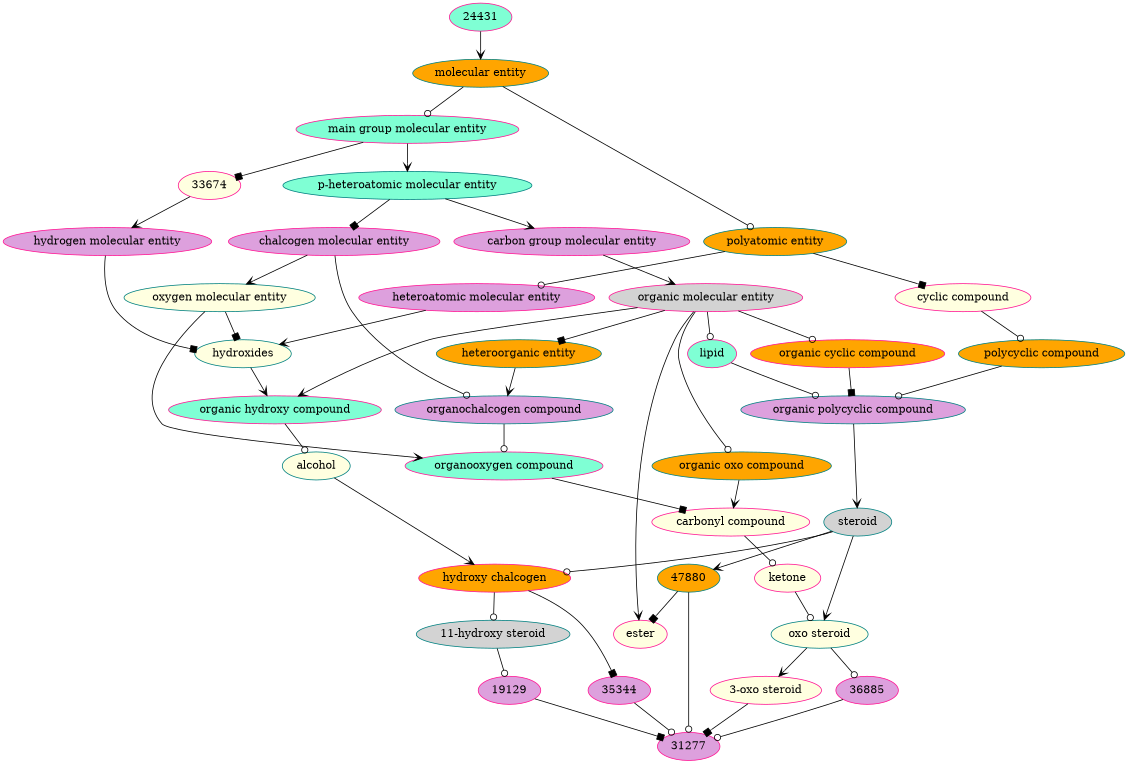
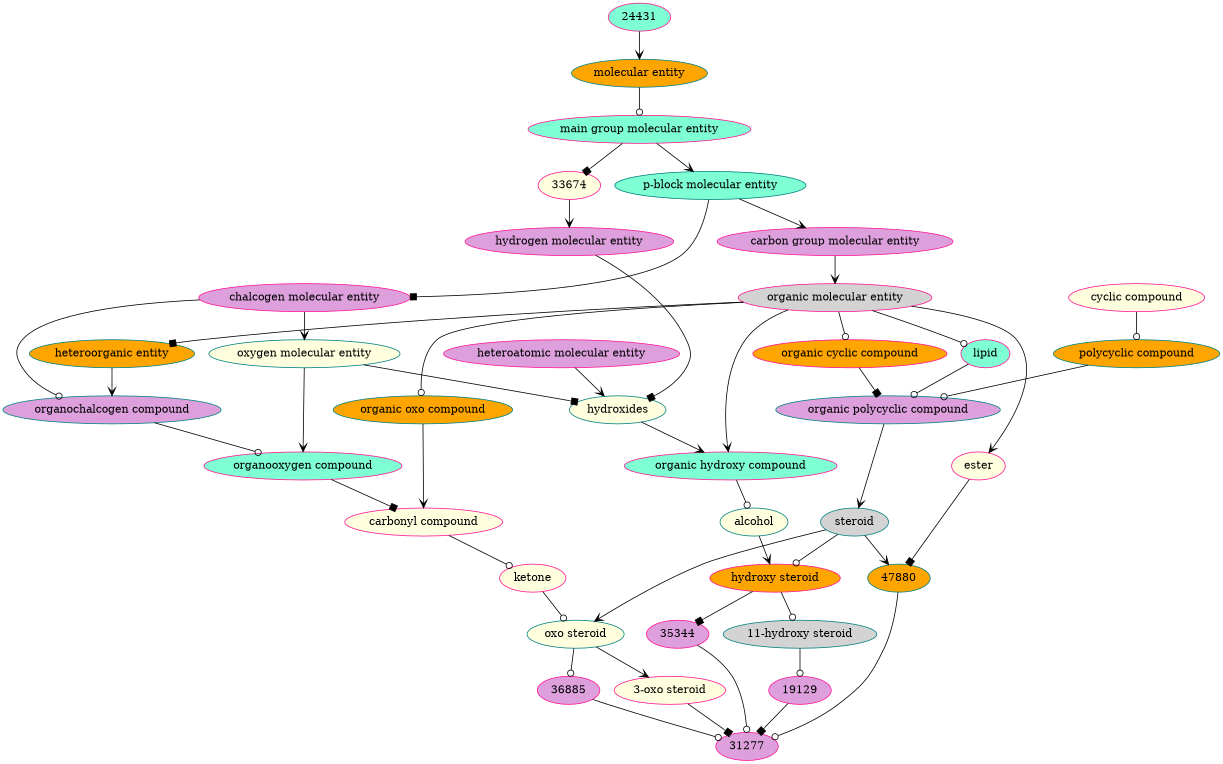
node "p-heteroatomic molecular entity": label "p-heteroatomic molecular entity" -> "p-block molecular entity"
node "polyatomic entity": removed
node "hydroxy chalcogen": label "hydroxy chalcogen" -> "hydroxy steroid"
edge "47880" -> "ester": reversed
